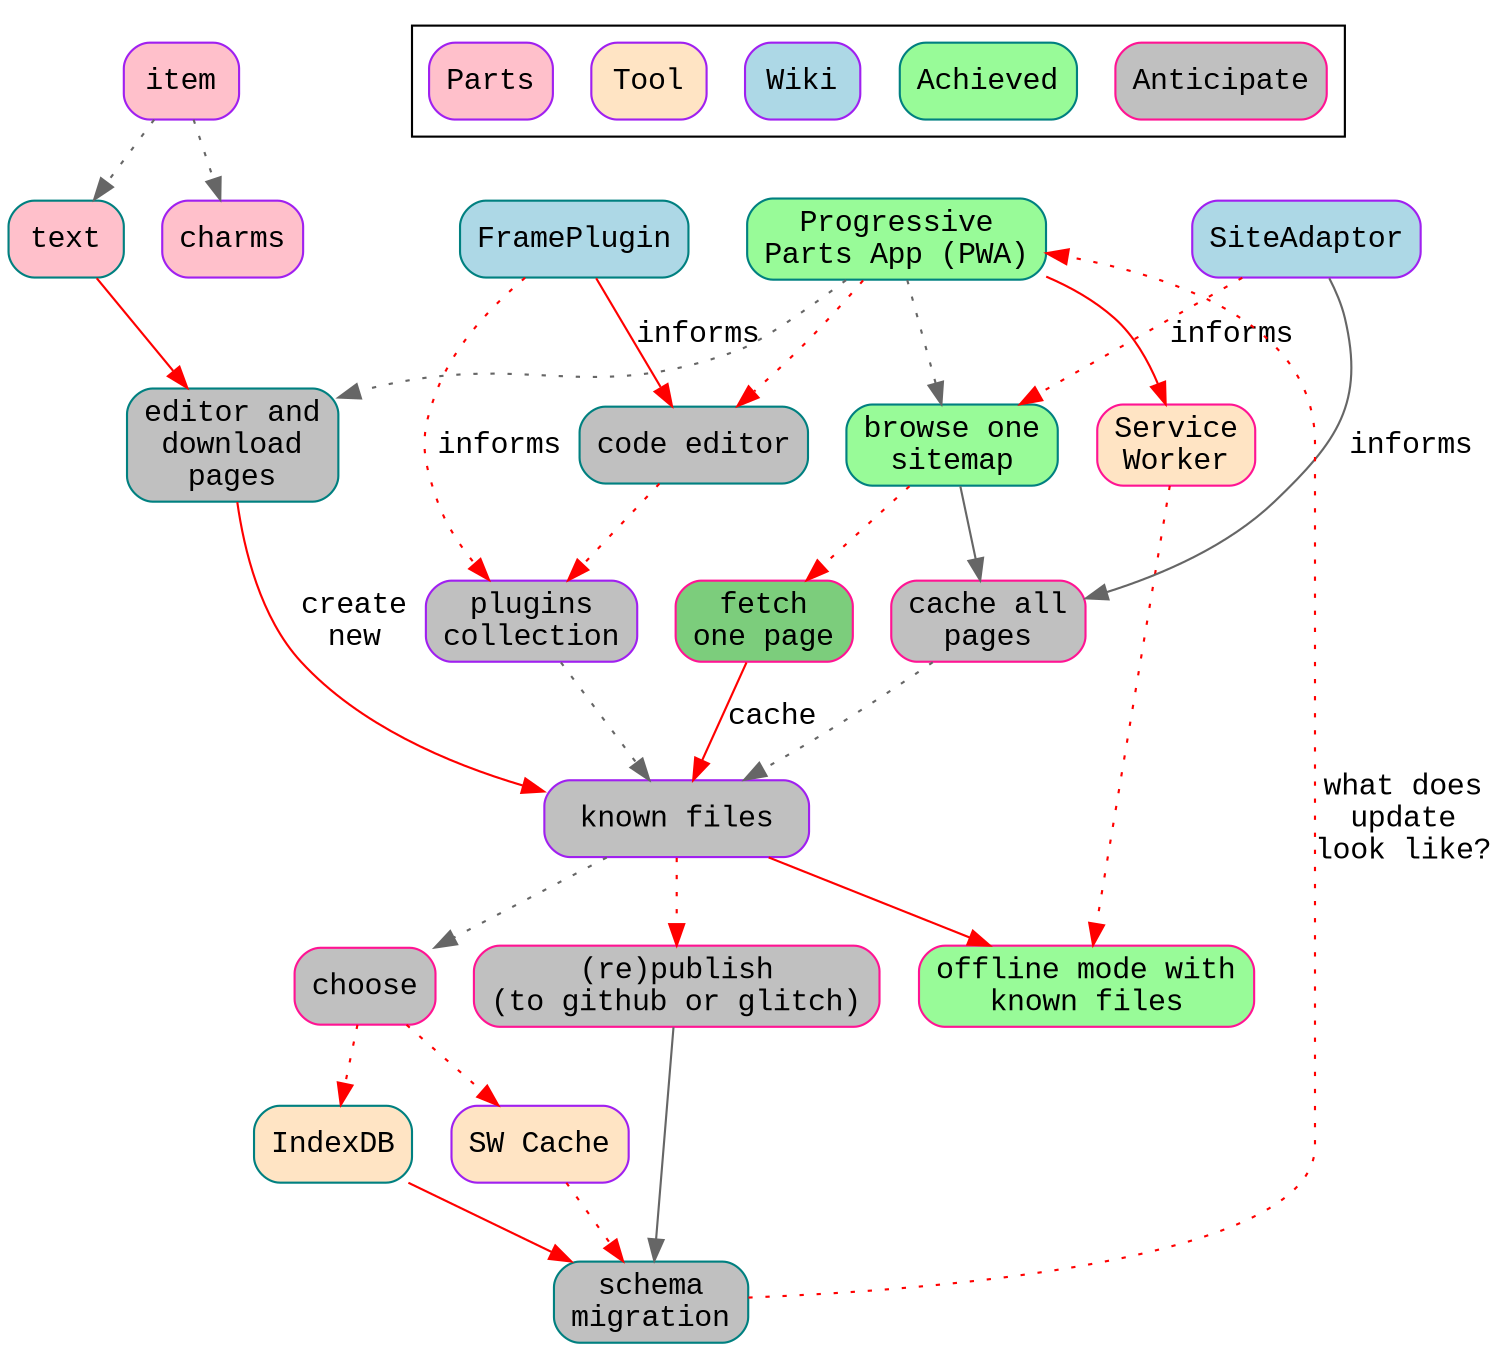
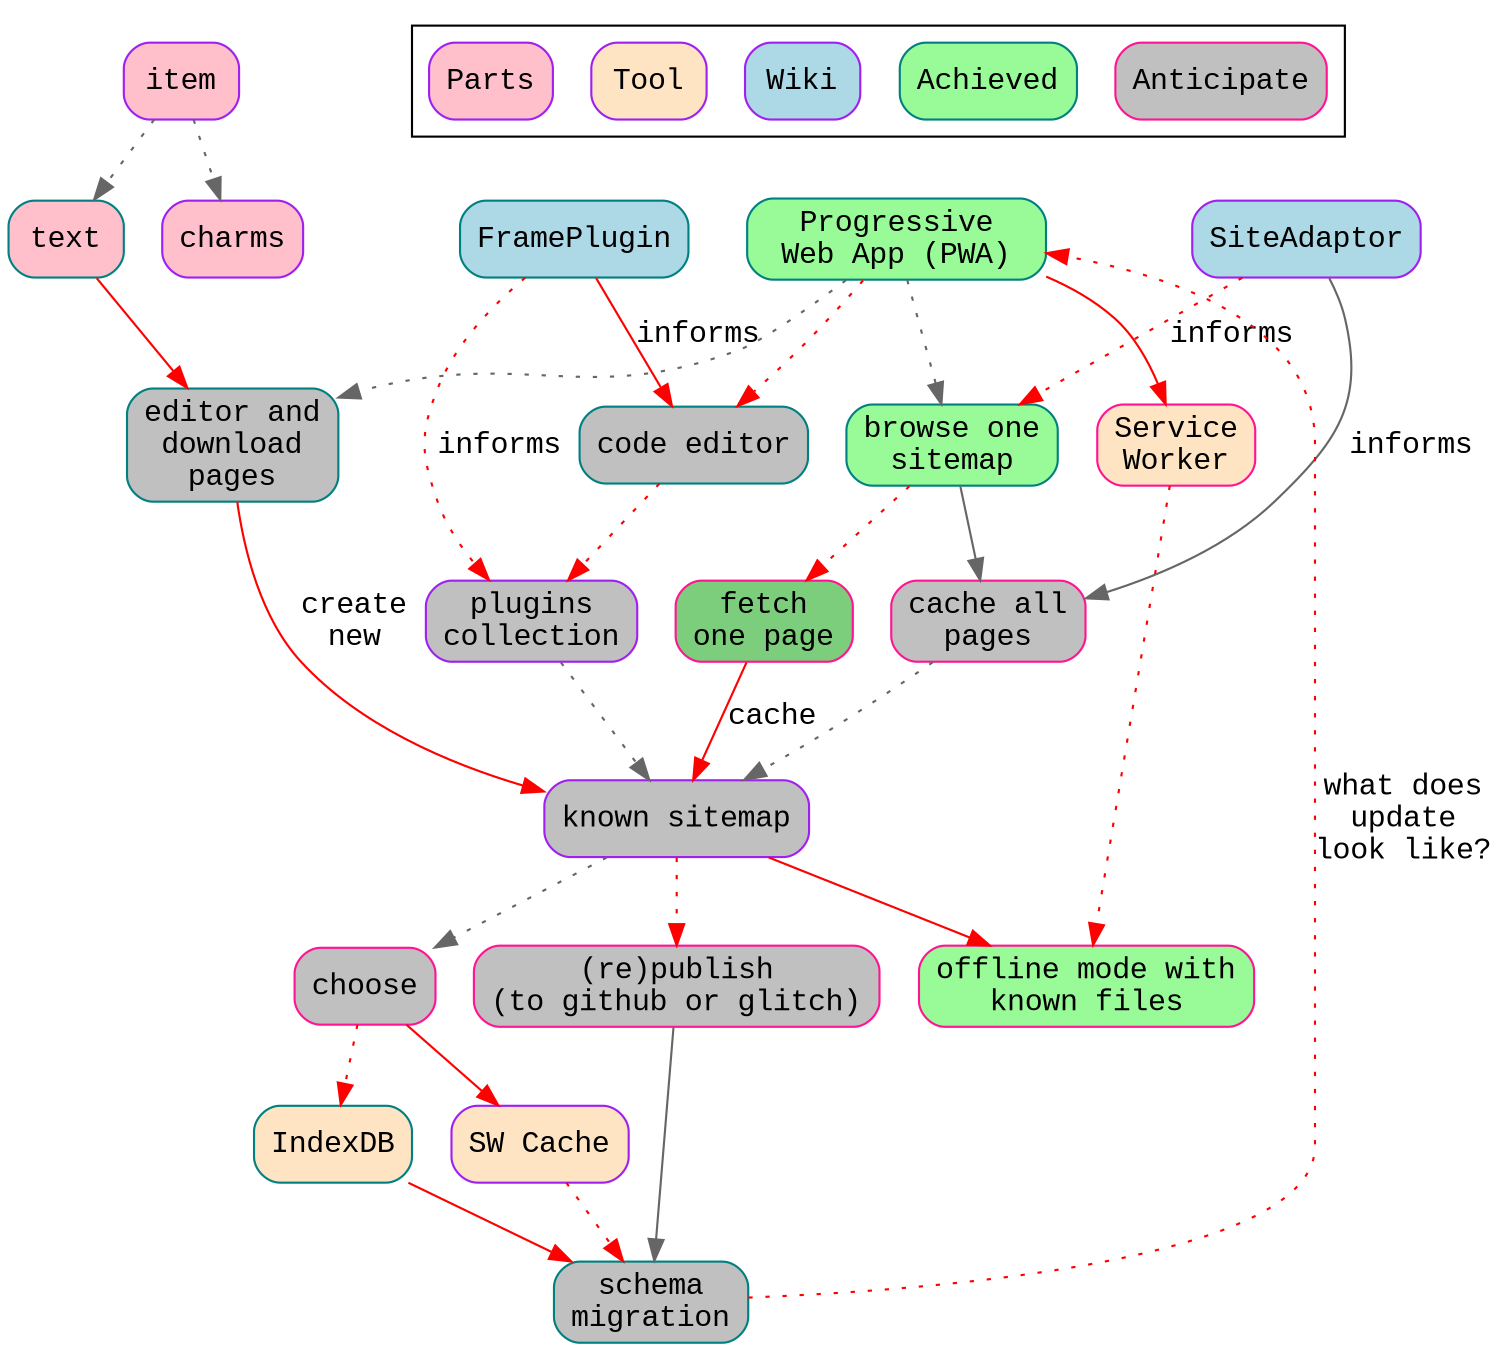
node "Progressive Parts App (PWA)": label "Progressive Parts App (PWA)" -> "Progressive Web App (PWA)"
node "known files": label "known files" -> "known sitemap"
edge "choose" -> "SW Cache": style dotted -> solid
